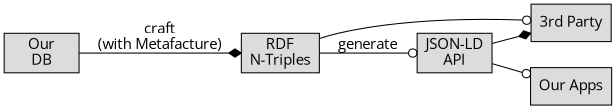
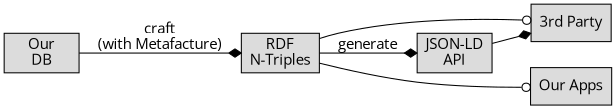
edge "RDF N-Triples" -> "JSON-LD API": arrowhead odot -> diamond
edge "JSON-LD API" -> "Our Apps": now "RDF N-Triples" -> "Our Apps"
